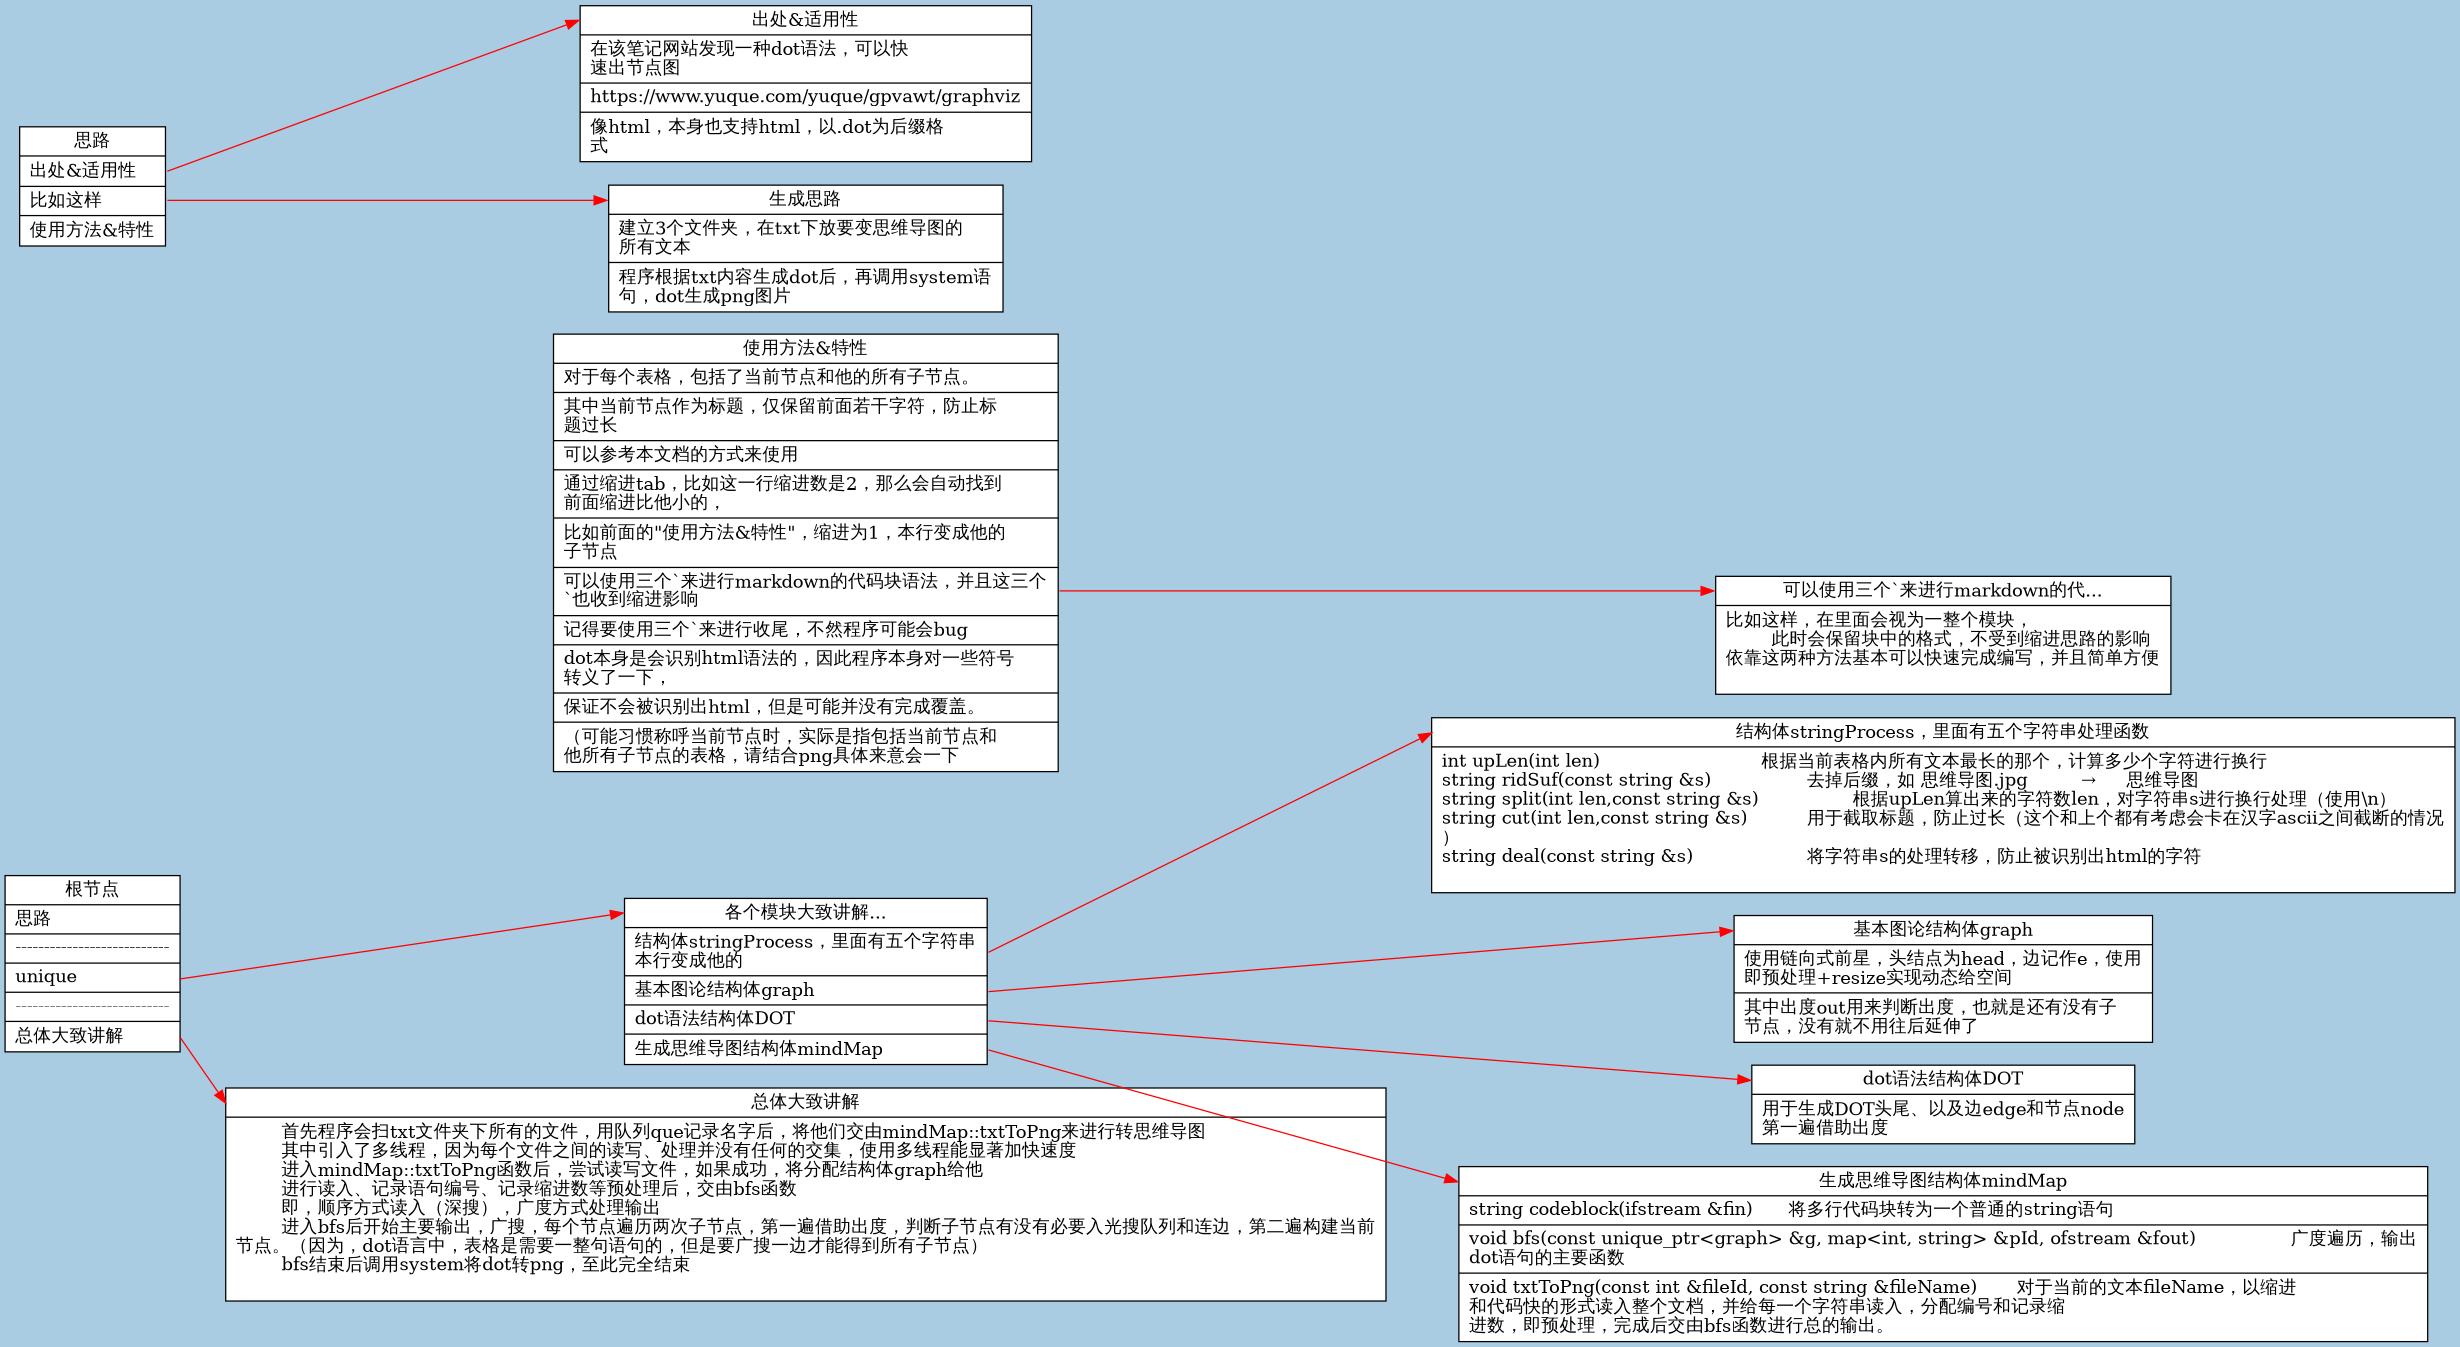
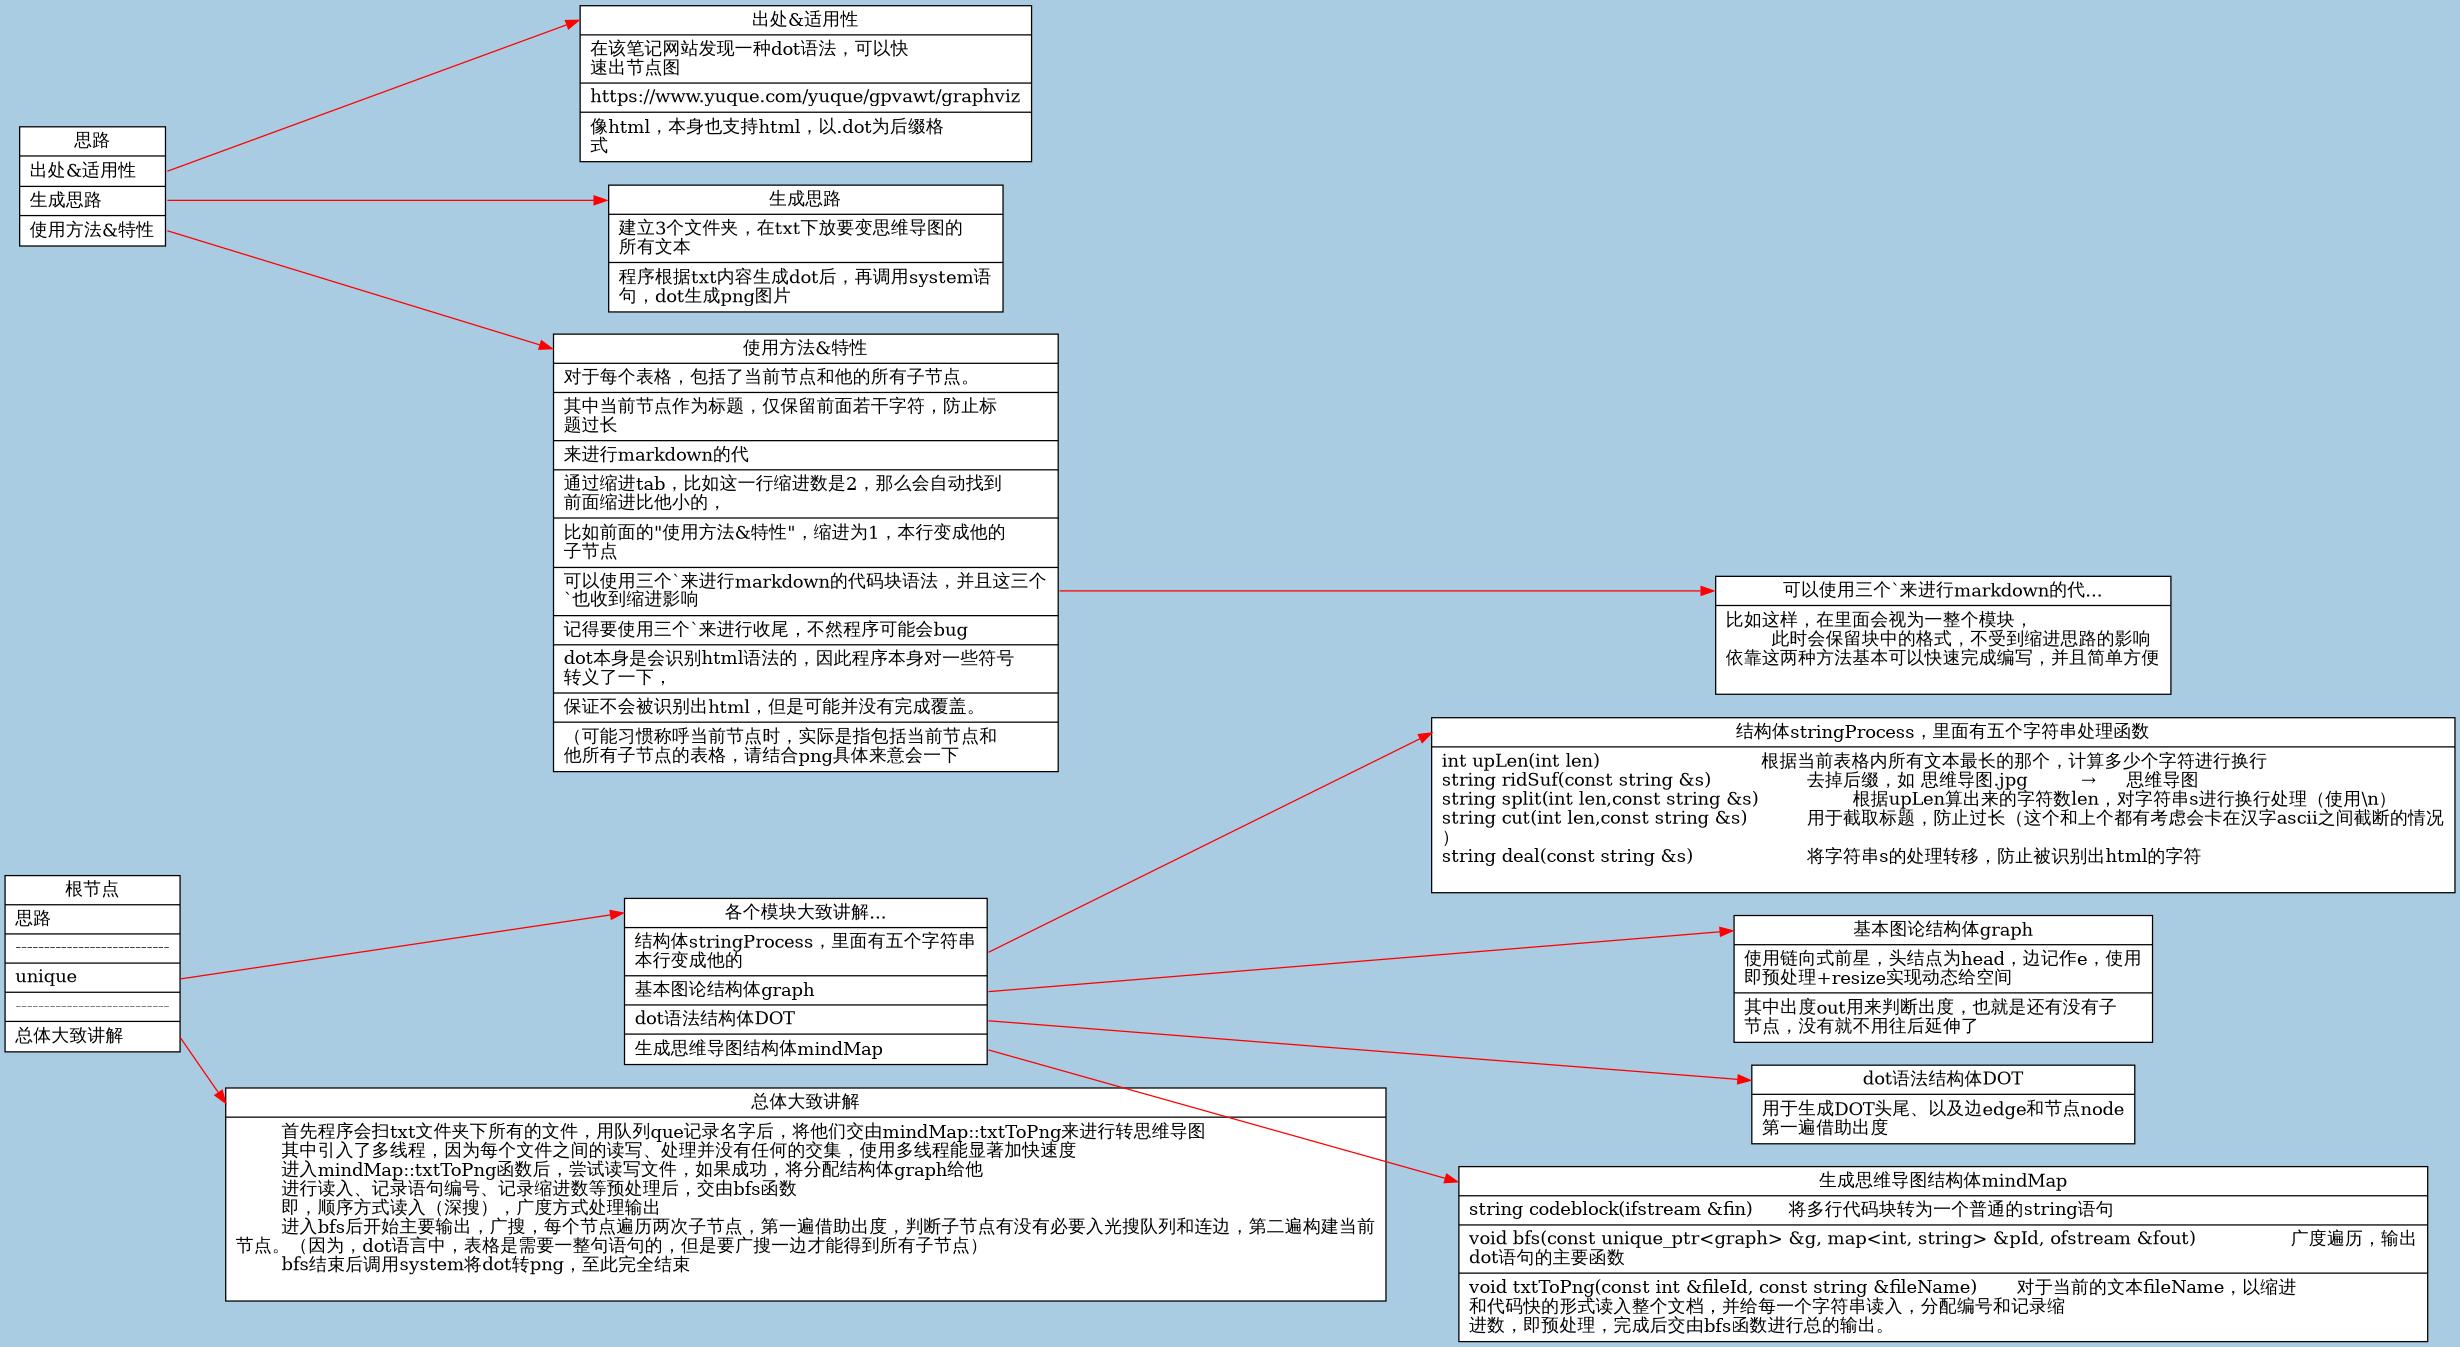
node "思路": text "比如这样" -> "生成思路"
edge "思路" -> "使用方法&特性": added
node "使用方法&特性": text "可以参考本文档的方式来使用" -> "来进行markdown的代"
